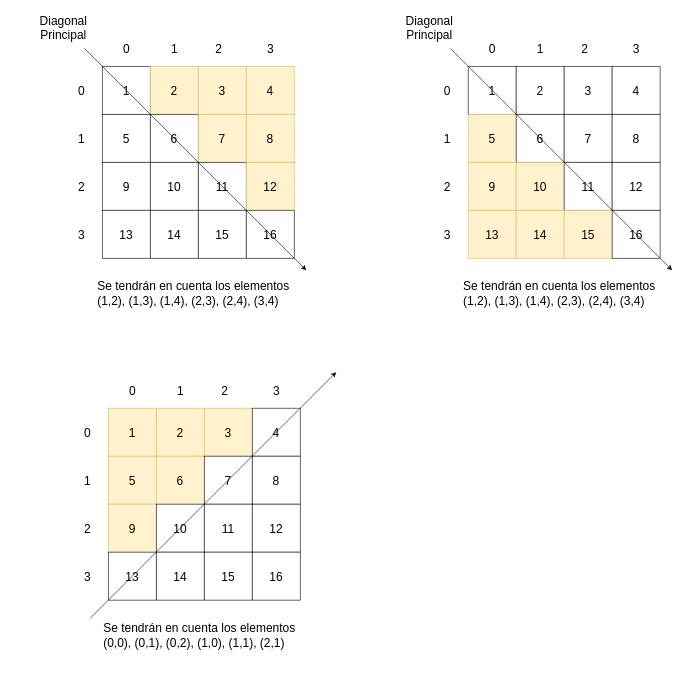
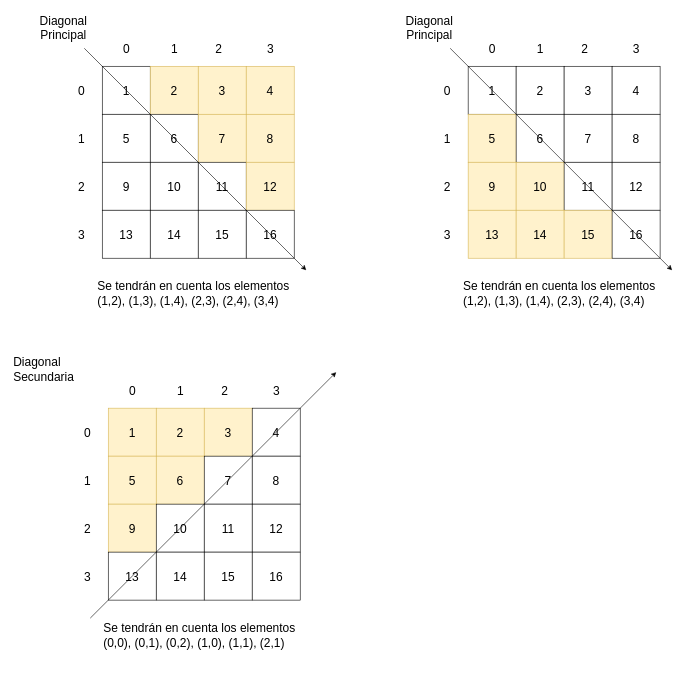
node "Diagonal Secundaria": added
